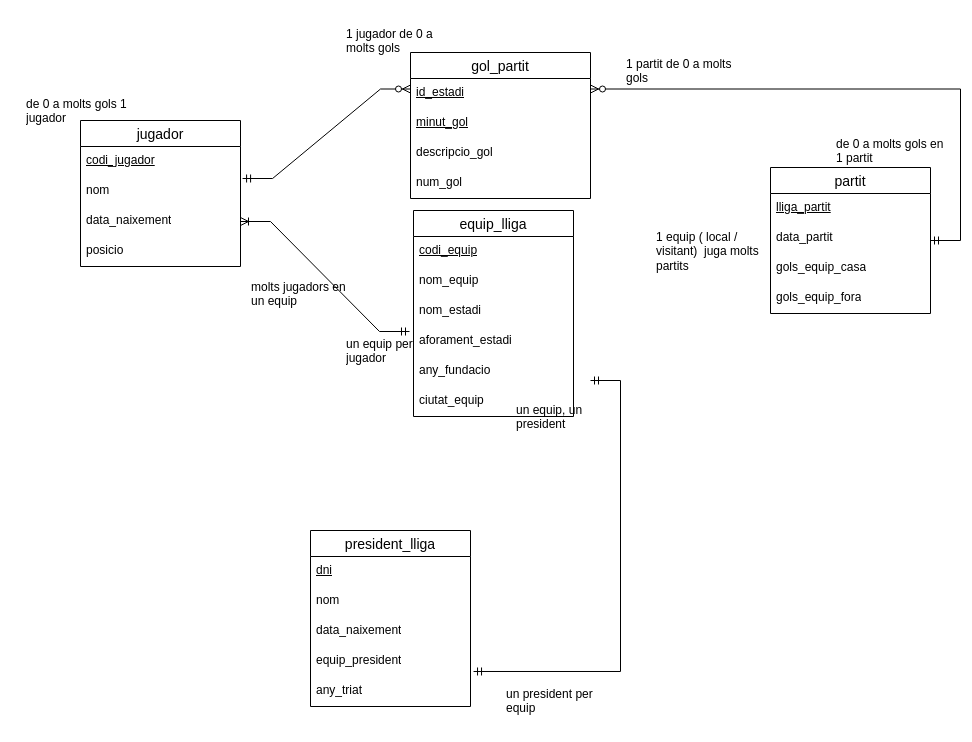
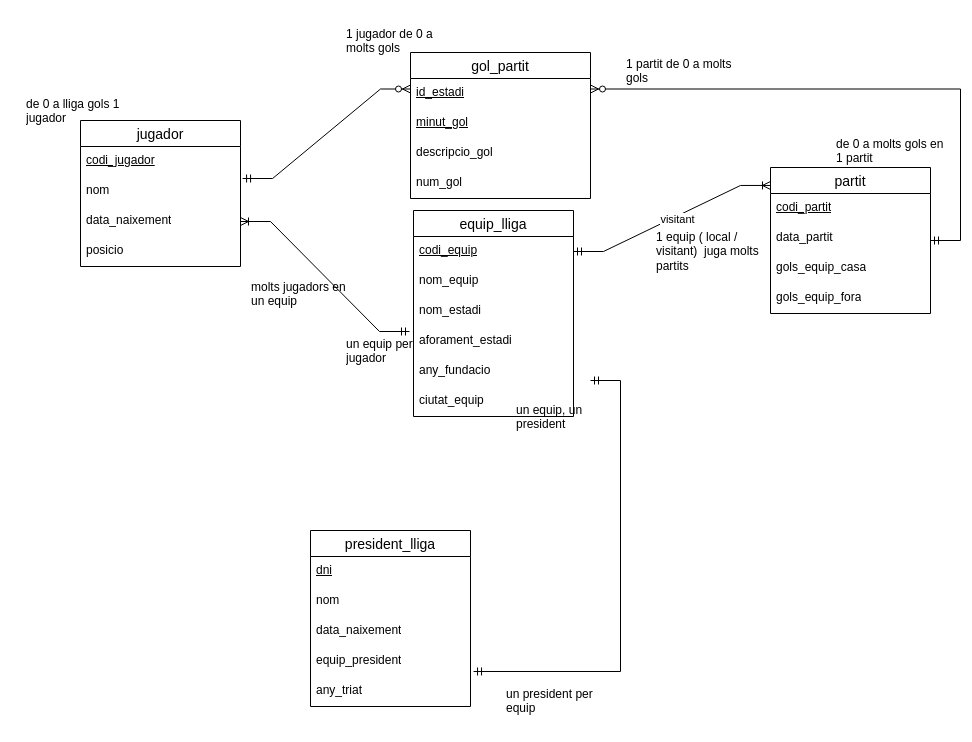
node "de 0 a molts gols 1 jugador": label "de 0 a molts gols 1 jugador" -> "de 0 a lliga gols 1 jugador"
node "lliga_partit": label "lliga_partit" -> "codi_partit"
edge "partit" -- "codi_equip": added, label "visitant"
